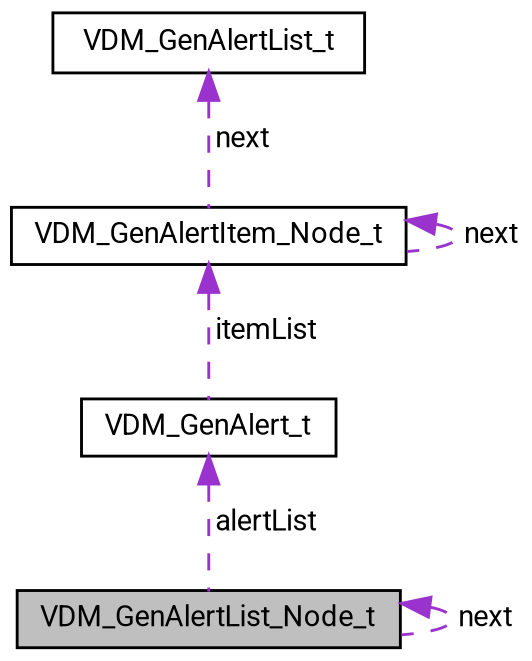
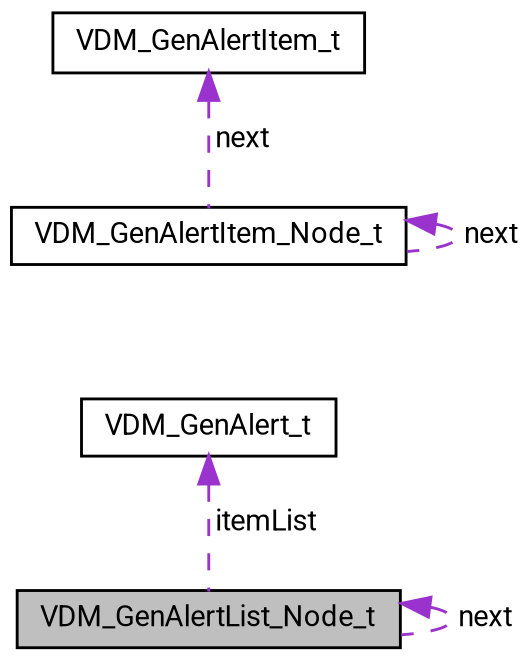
node "VDM_GenAlertList_t": label "VDM_GenAlertList_t" -> "VDM_GenAlertItem_t"
edge "VDM_GenAlert_t" -> "VDM_GenAlertItem_Node_t": removed, label "itemList"
edge "VDM_GenAlertList_Node_t" -> "VDM_GenAlert_t": label " alertList" -> " itemList"
